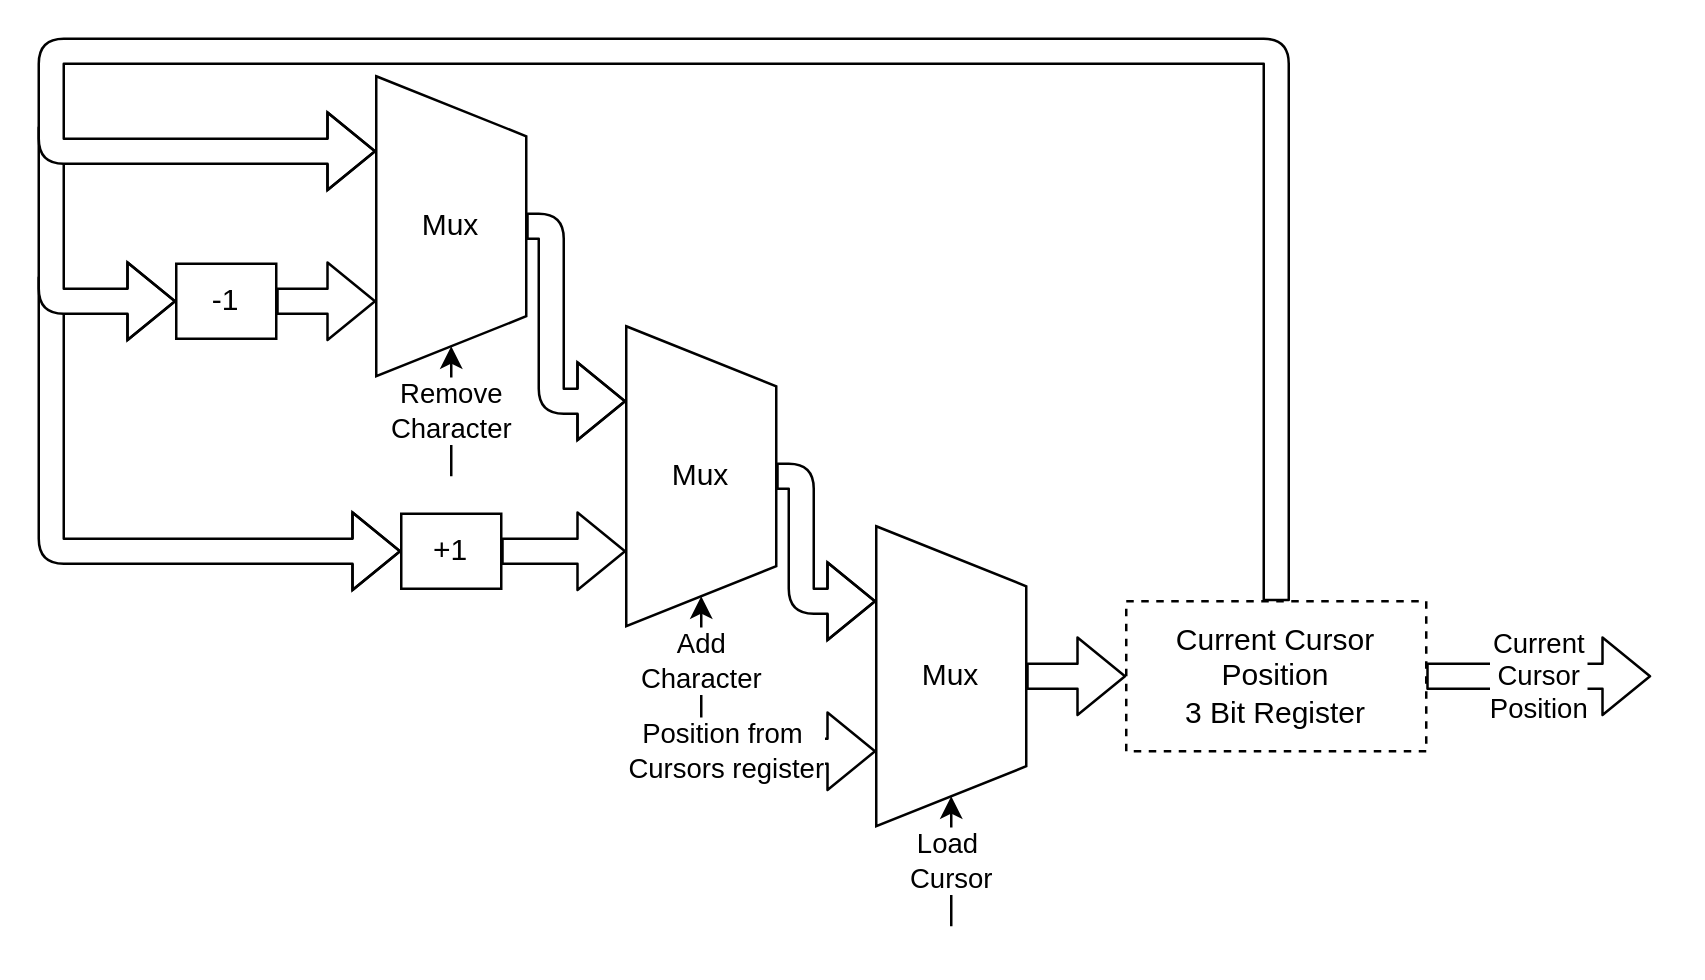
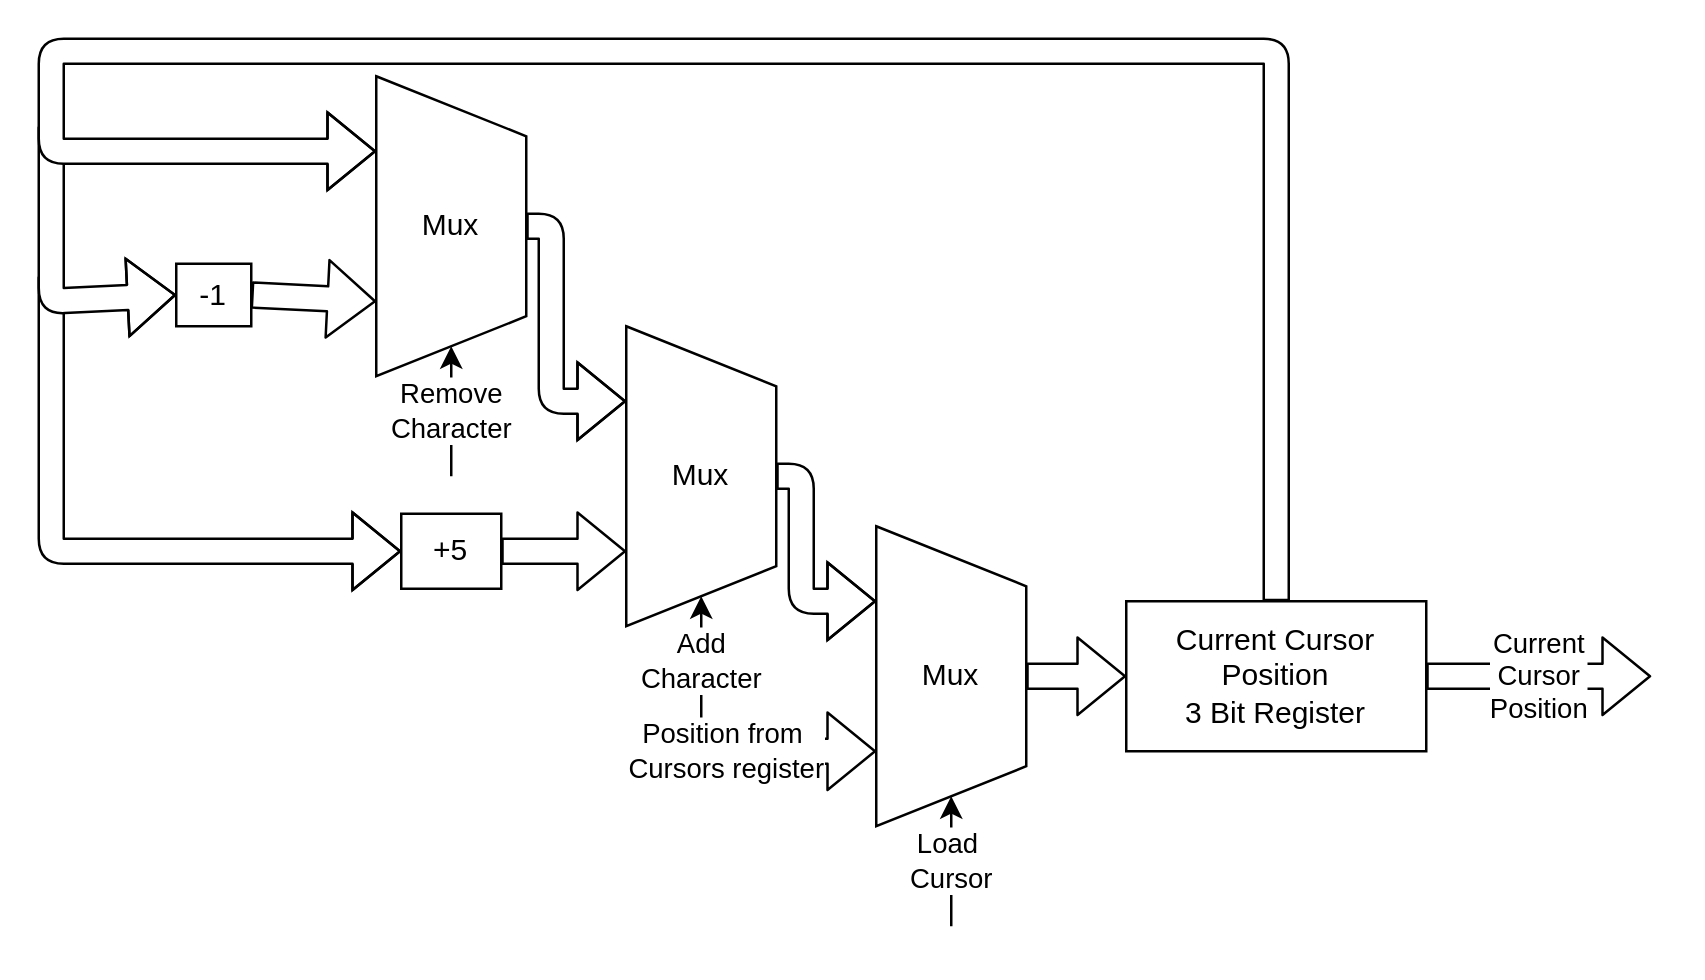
node "-1": size 100x75 -> 75x63
node "+1": label "+1" -> "+5"
node "Current Cursor Position 3 Bit Register": style dashed -> solid
